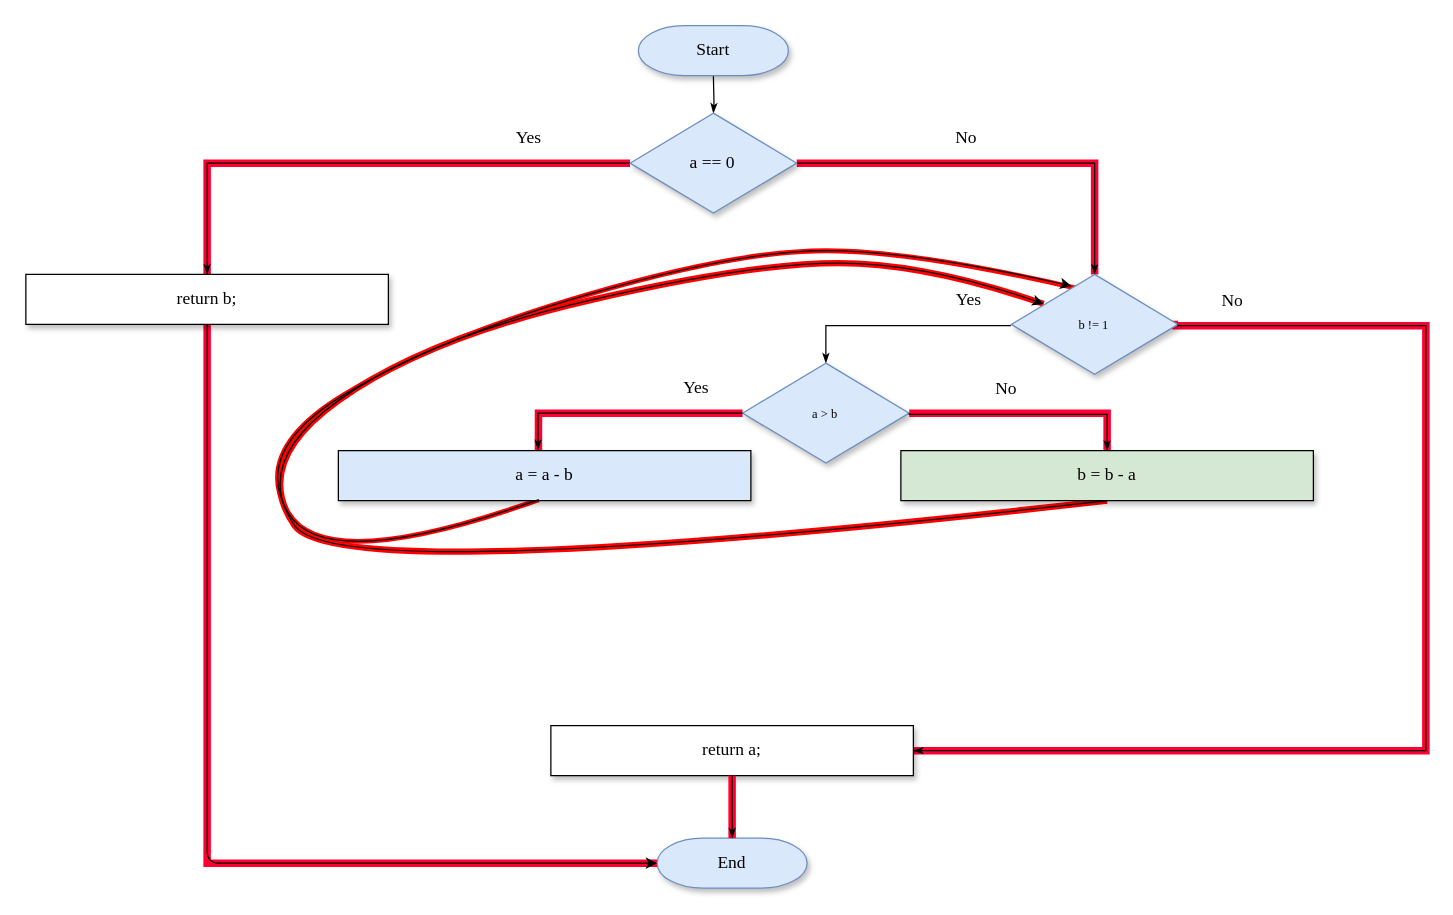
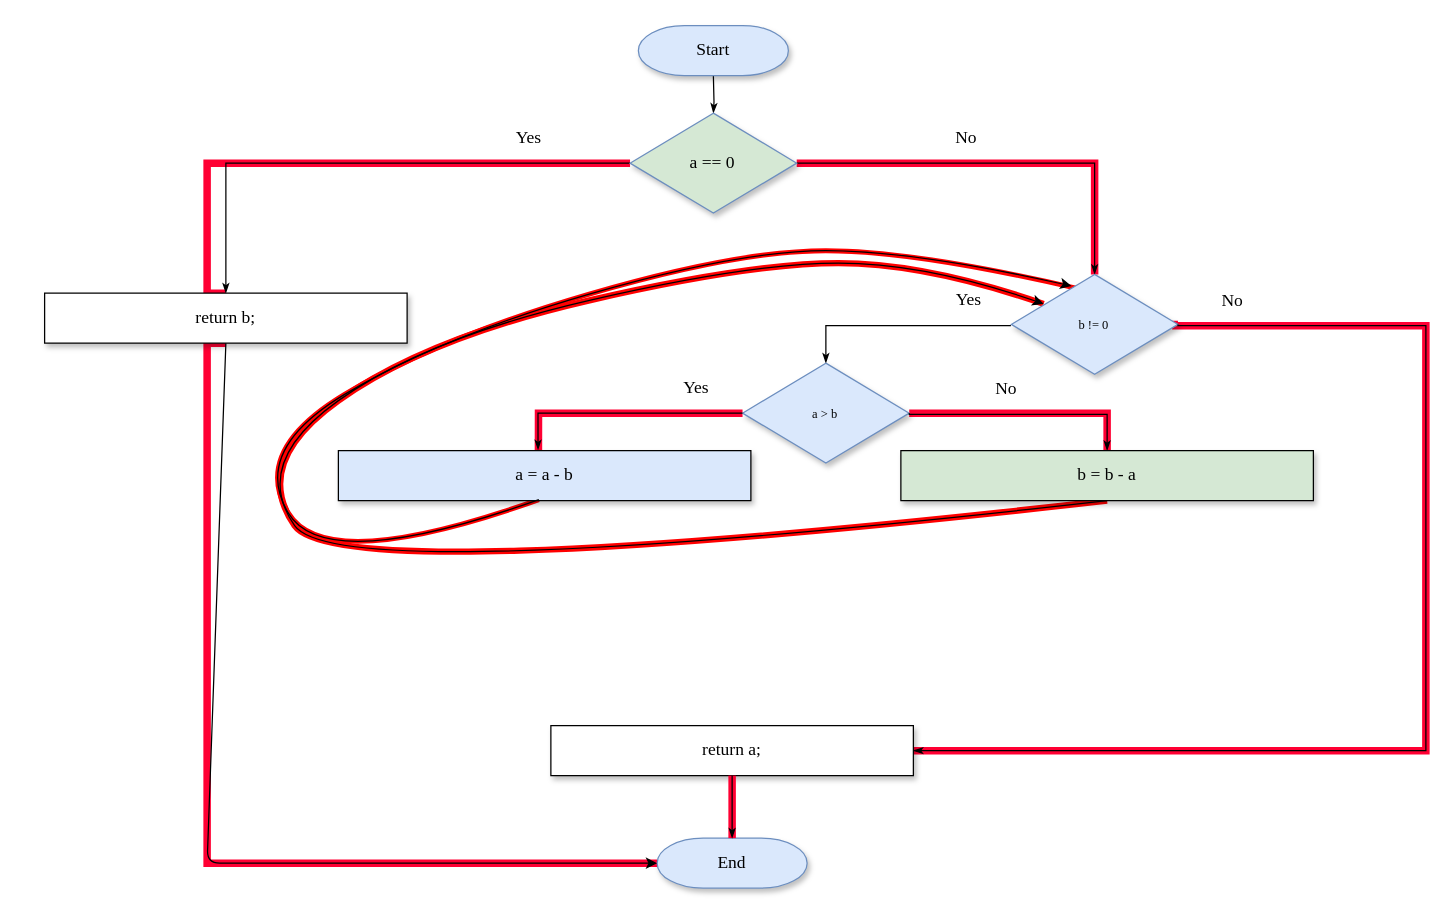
node "a == 0": fillcolor #dae8fc -> #d5e8d4
node "return b;": moved (207, 299) -> (226, 318)
node "b != 1": label "b != 1" -> "b != 0"
